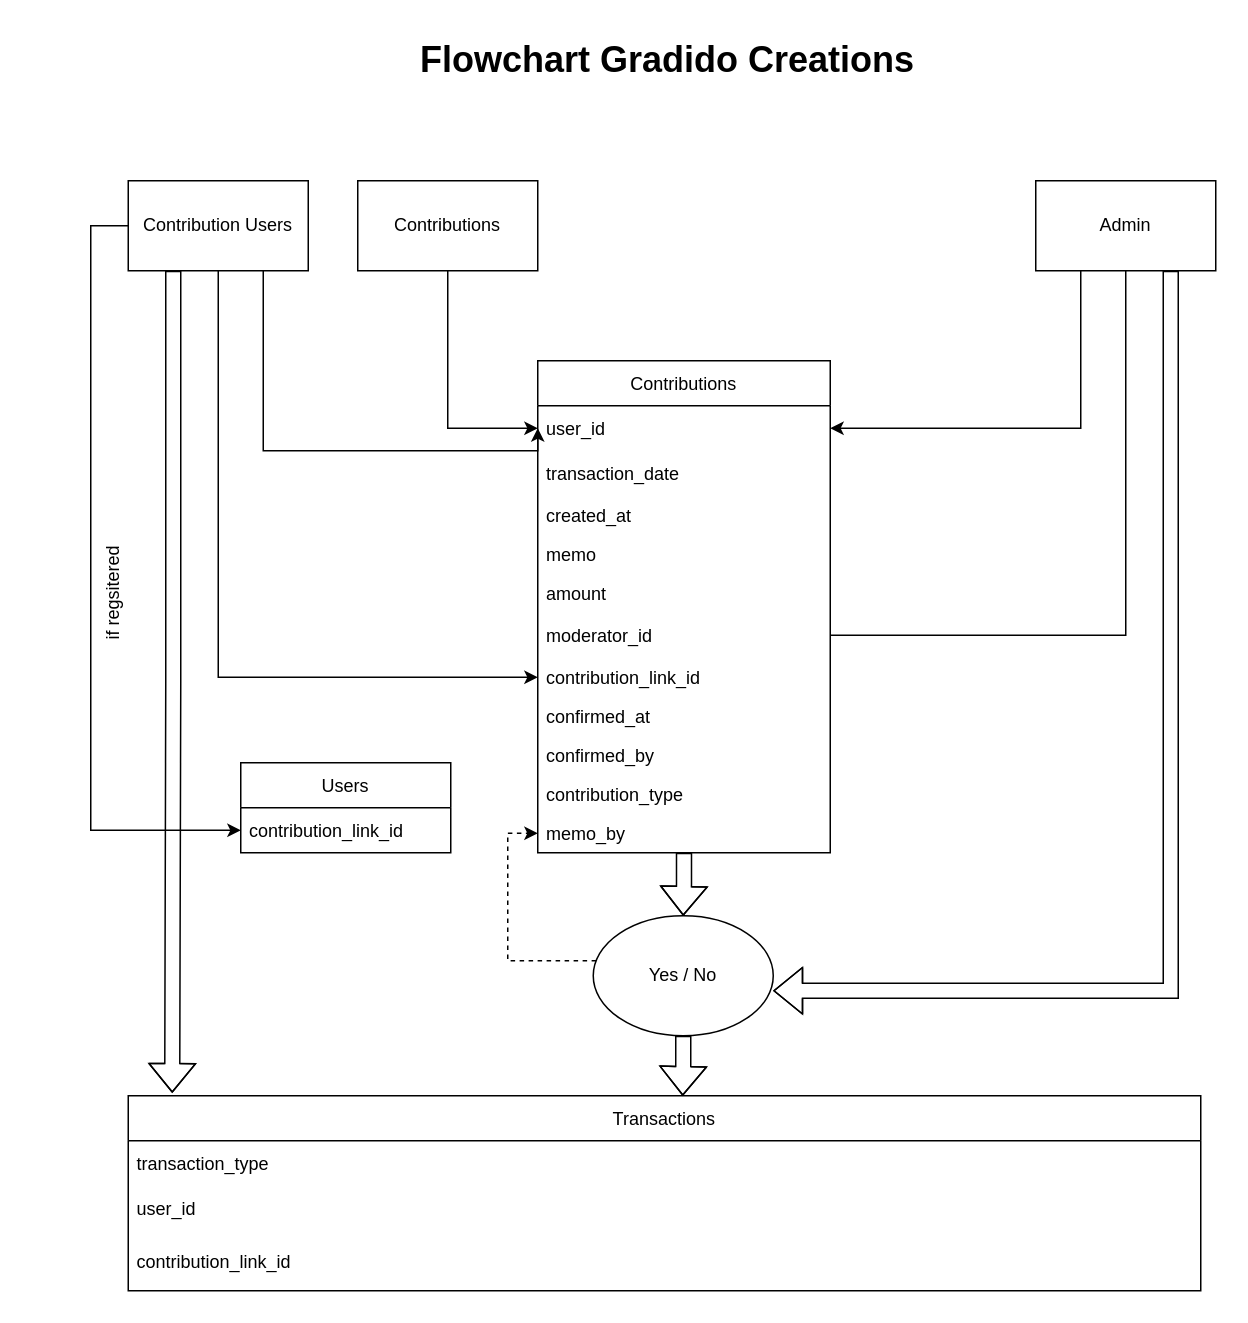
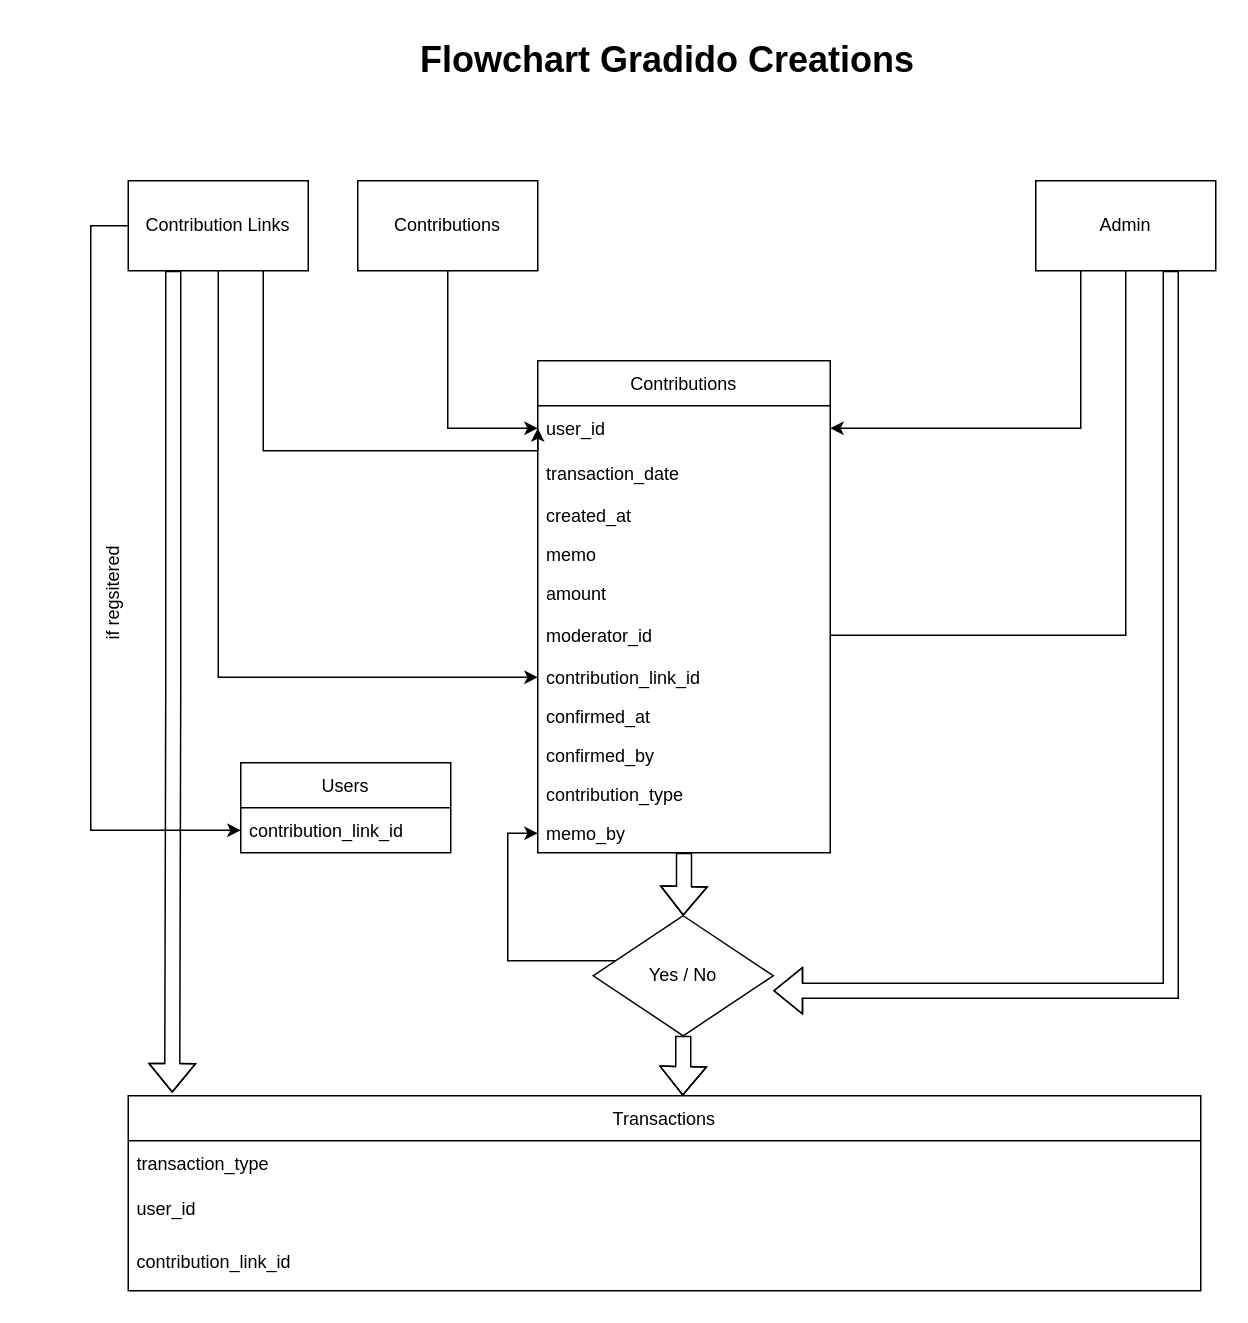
node "Contribution Users": label "Contribution Users" -> "Contribution Links"
edge "Yes / No" -> "memo_by": style dashed -> solid
node "Yes / No": shape ellipse -> diamond
